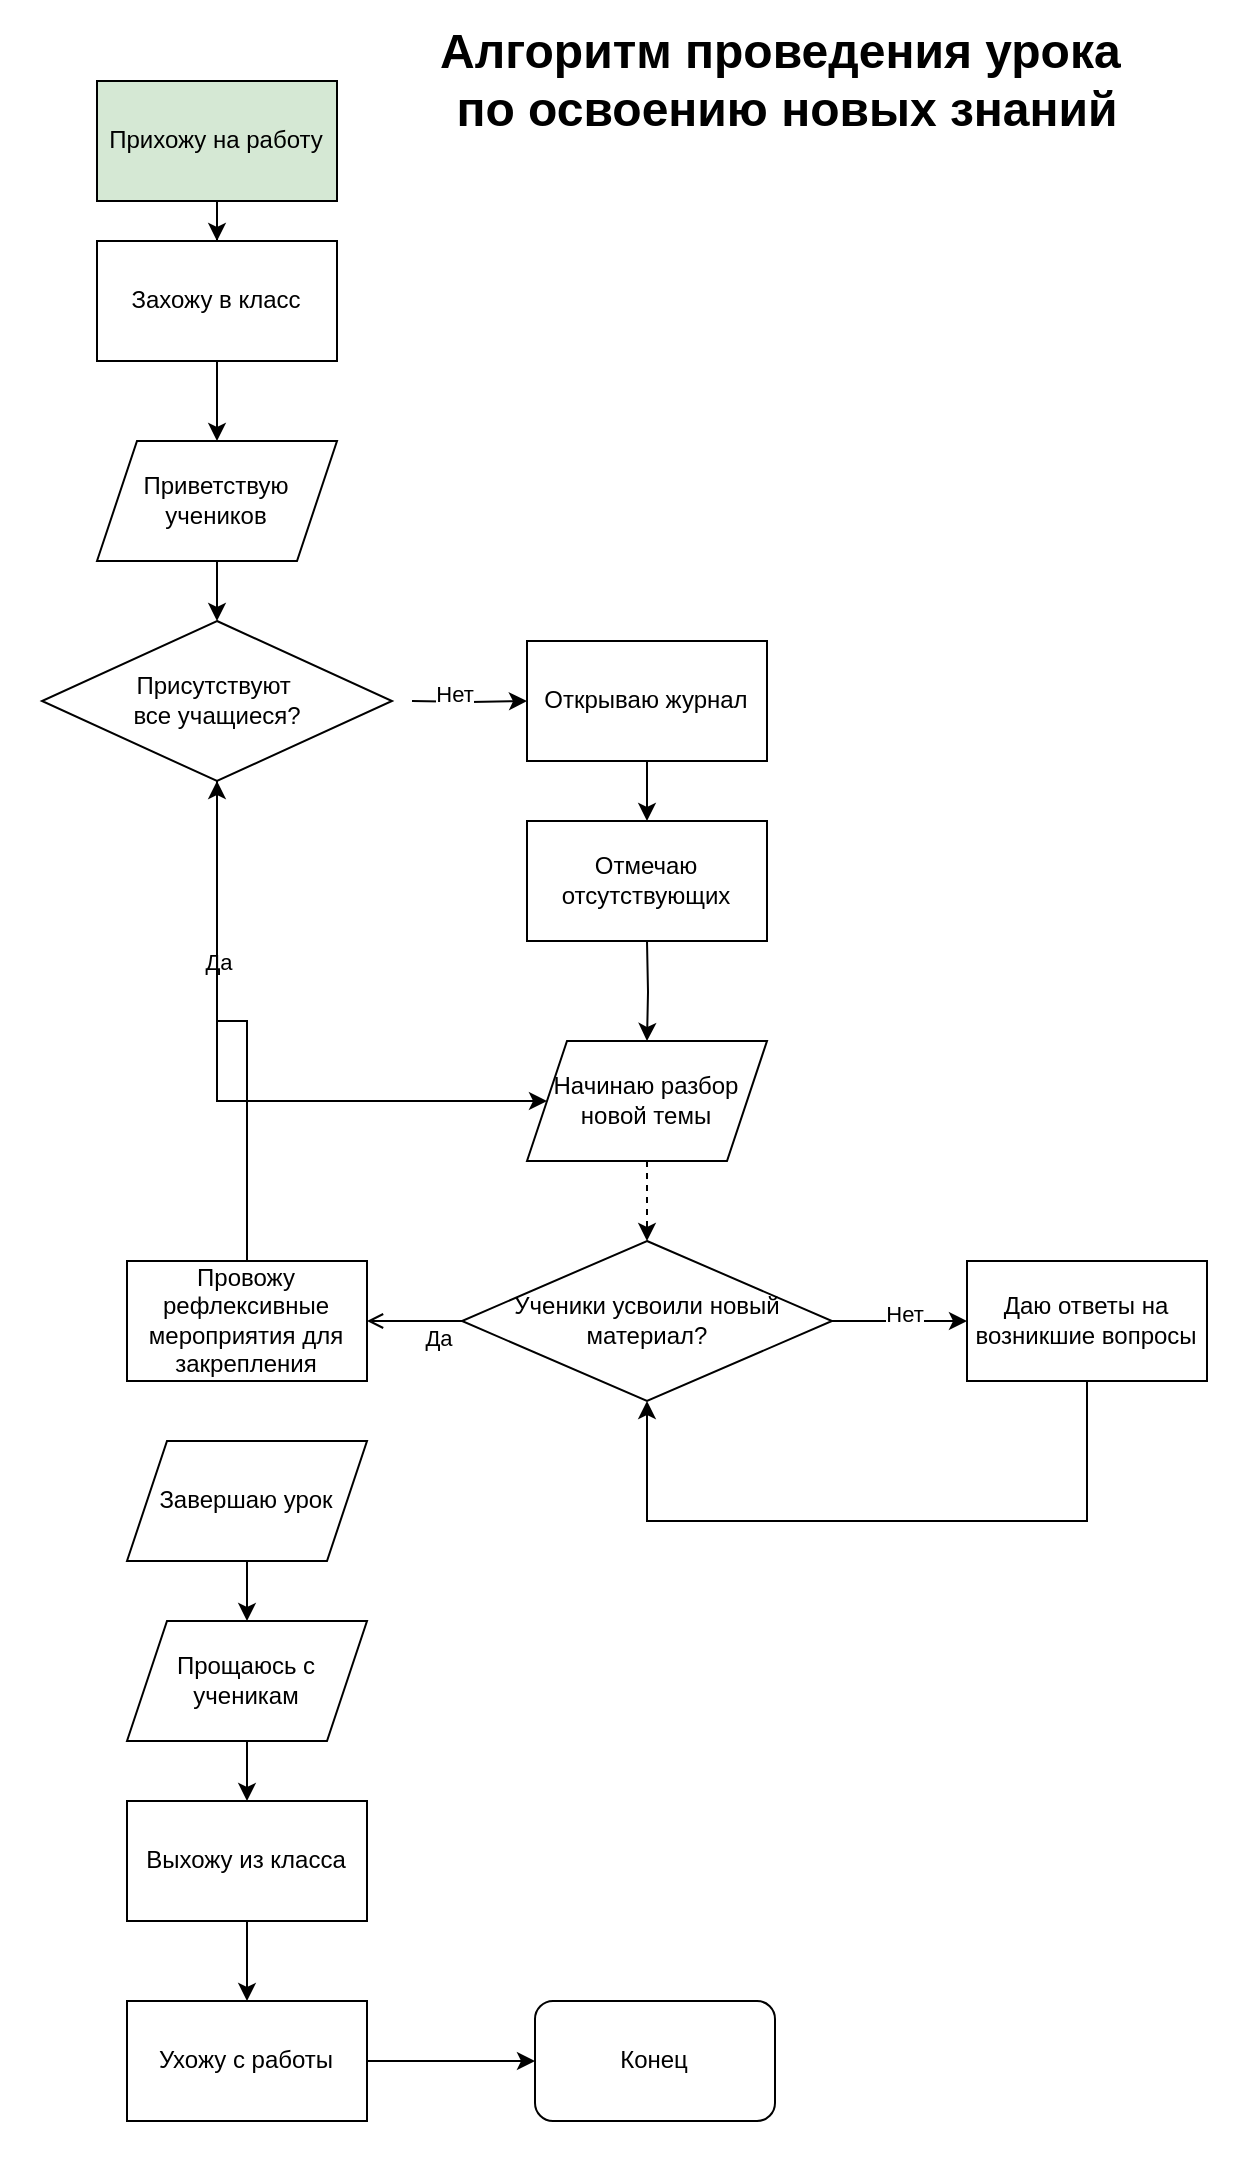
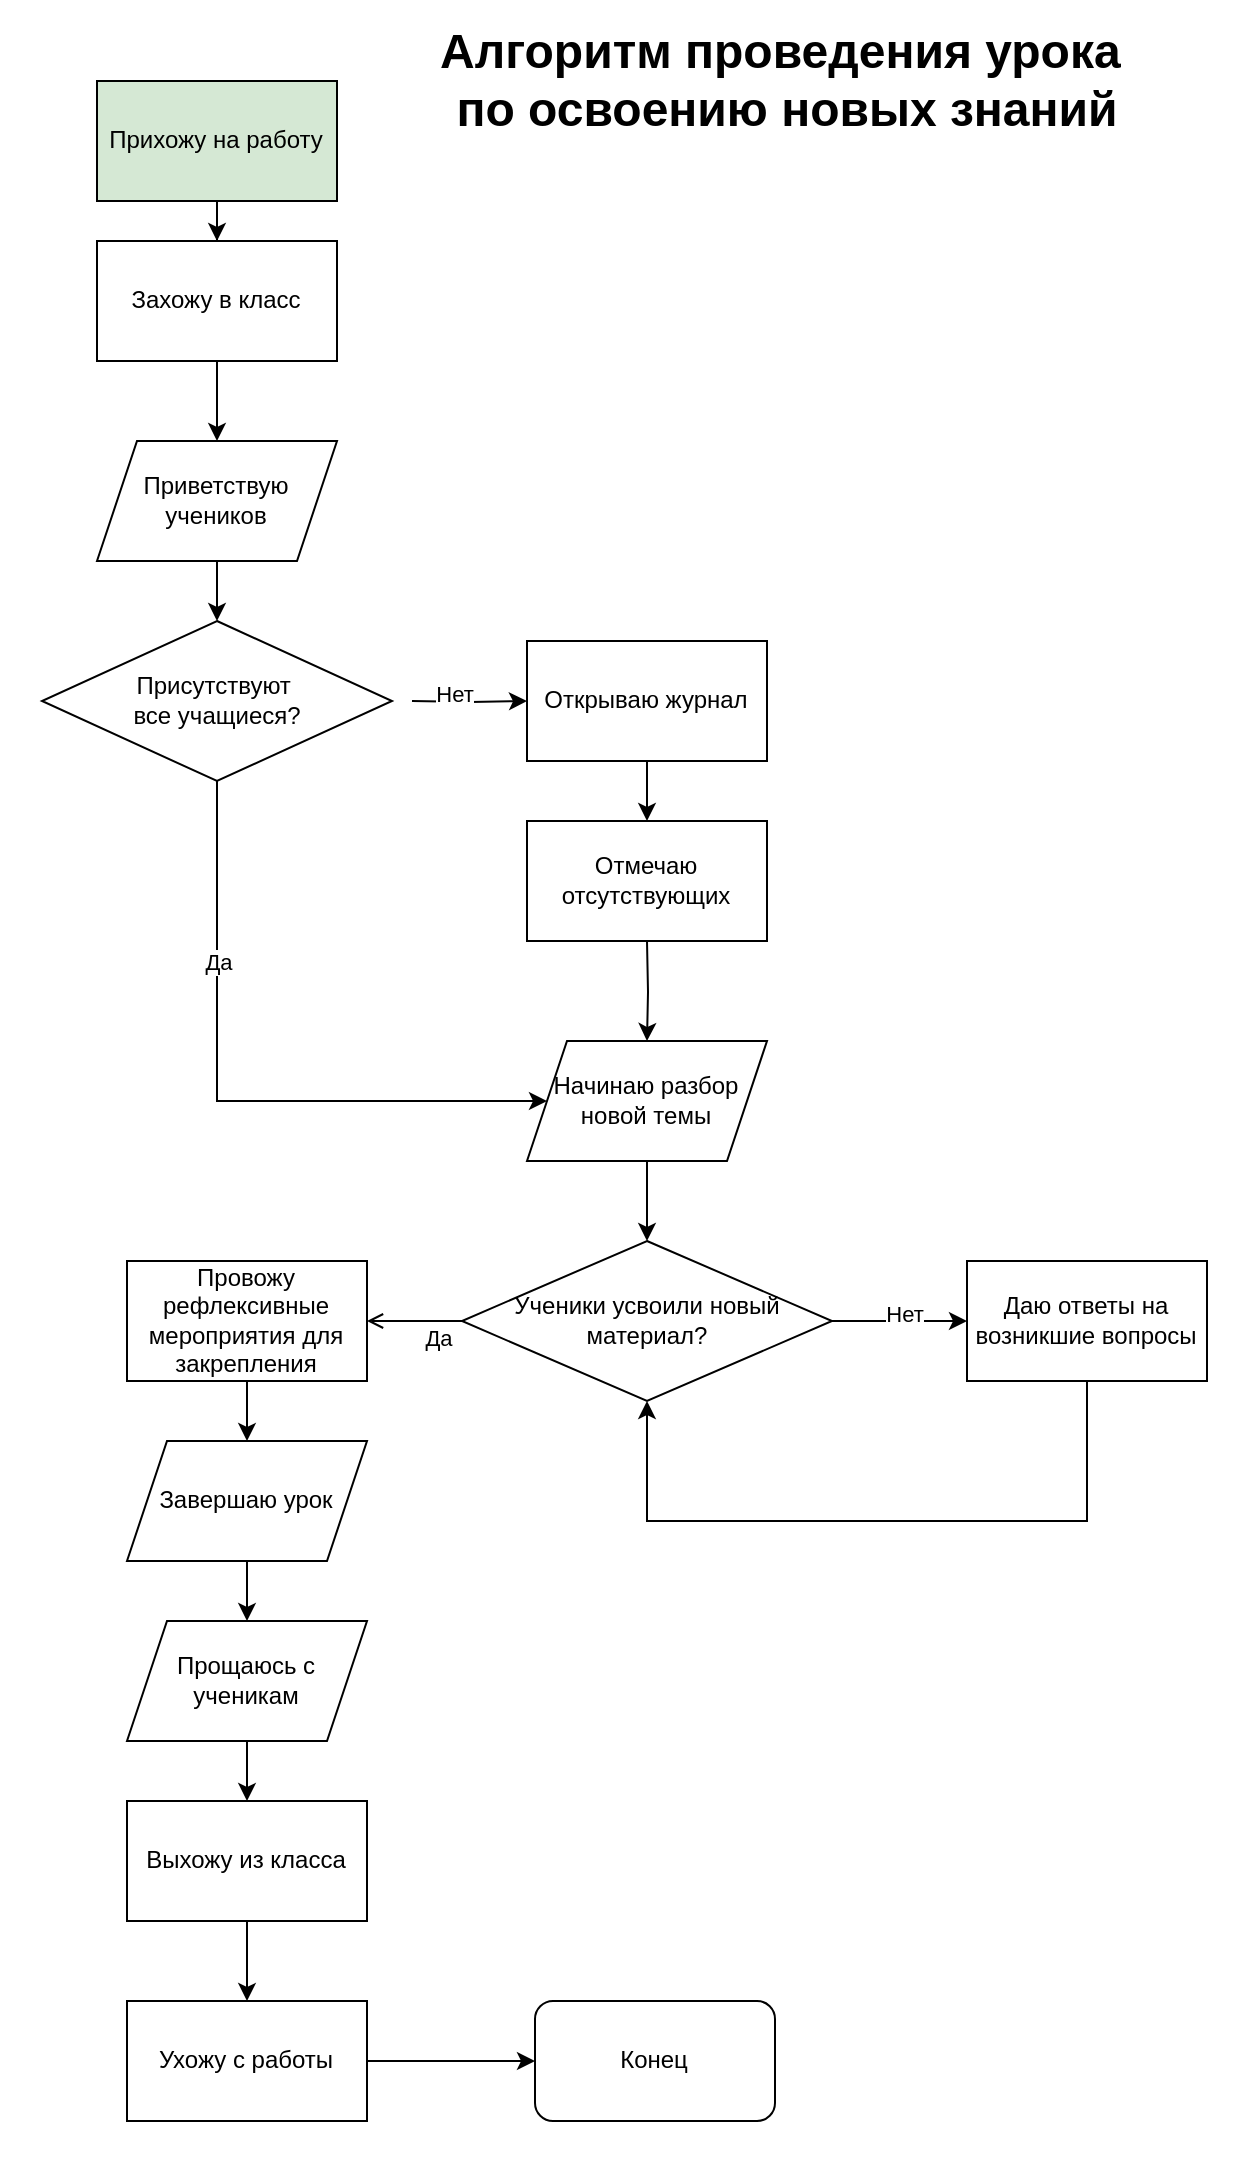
edge "Провожу рефлексивные мероприятия для закрепления" -> "Присутствуют все учащиеся?": now "Провожу рефлексивные мероприятия для закрепления" -> "Завершаю урок"
edge "Начинаю разбор новой темы" -> "Ученики усвоили новый материал?": style dashed -> solid
